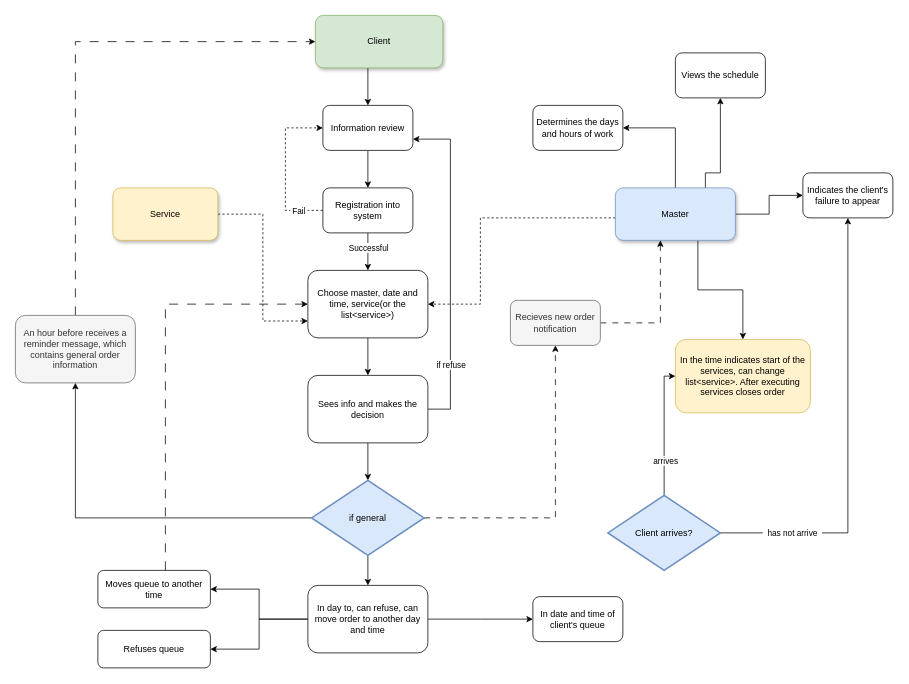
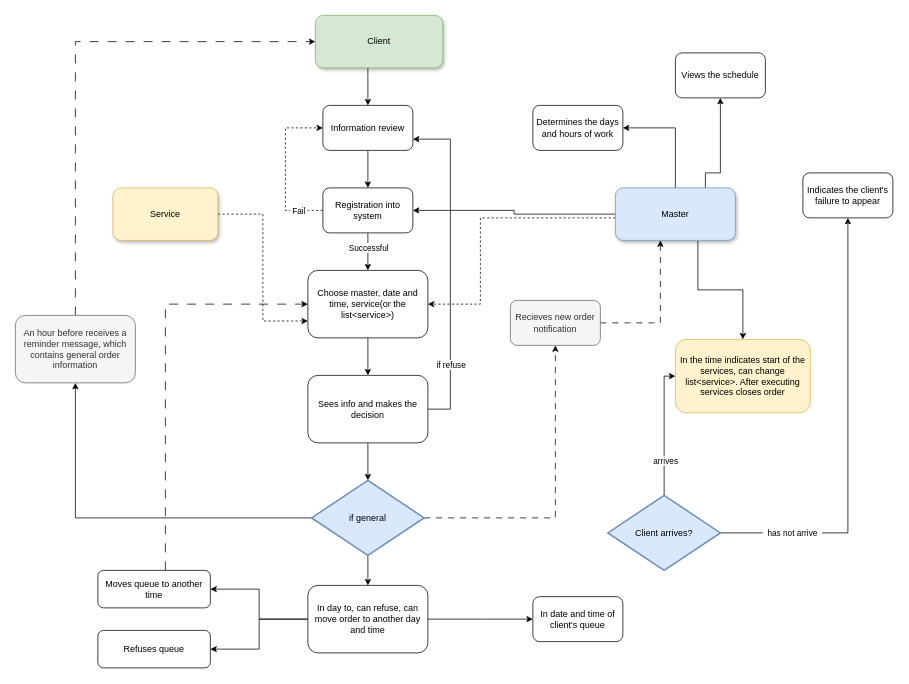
edge "Master" -> "Indicates the client's failure to appear": now "Master" -> "Registration into system"
